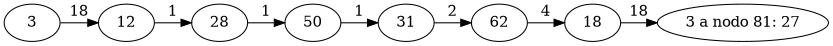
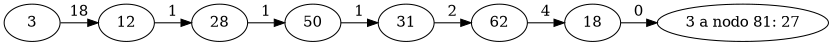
edge "18" -> "3 a nodo 81: 27": label "18" -> "0"
